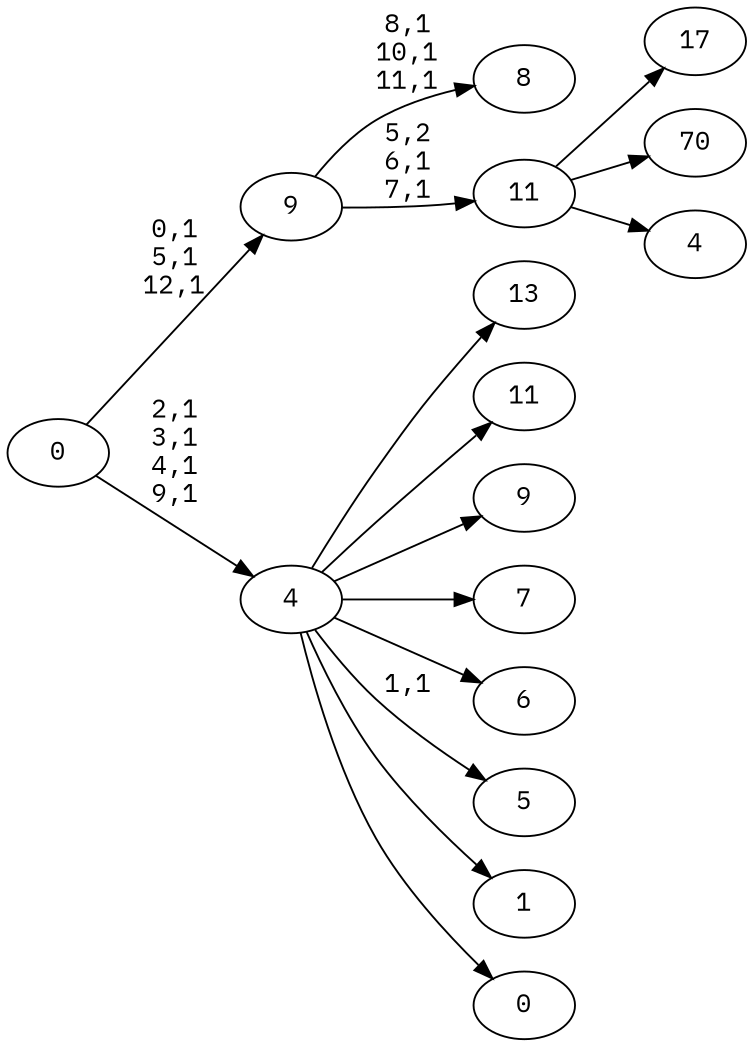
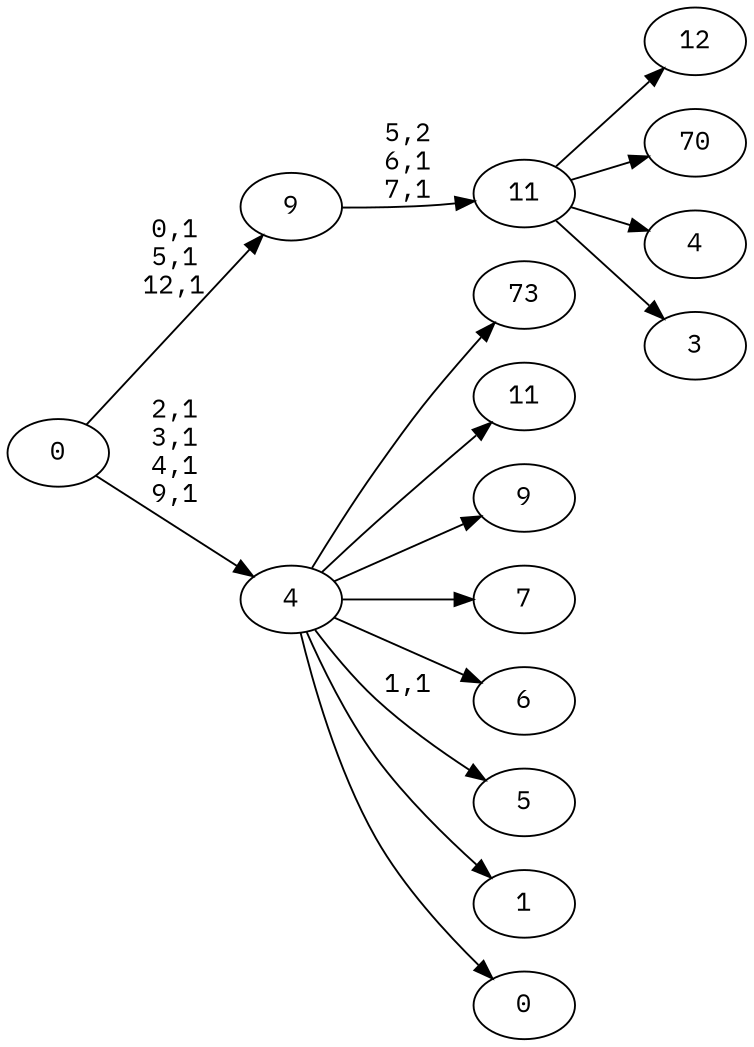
node "17": label "17" -> "12"
node "8": removed
node "13": label "13" -> "73"
node "3": added
